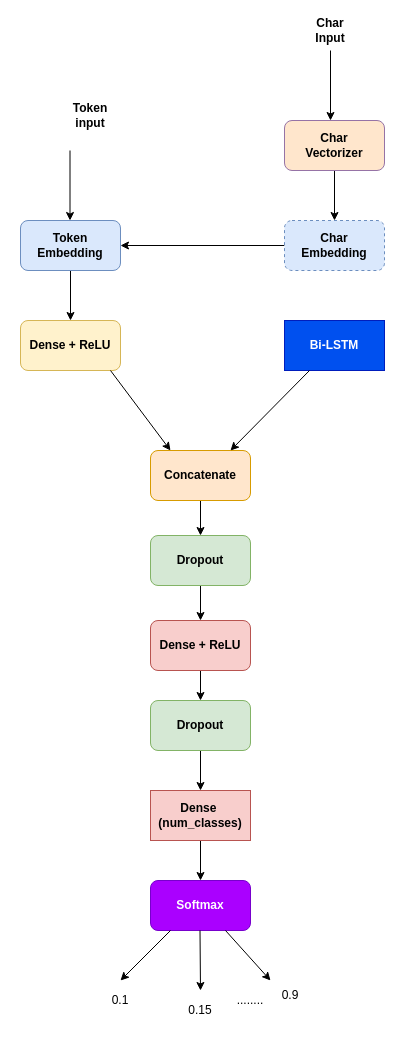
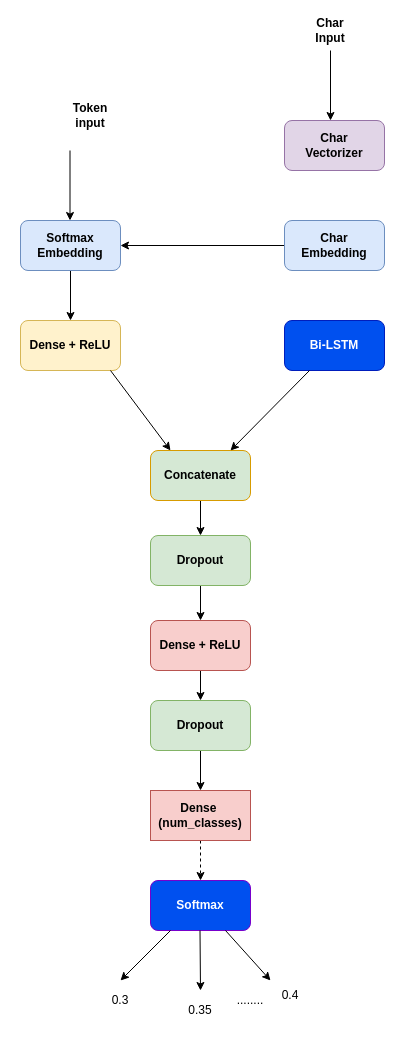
node "Char Vectorizer": fillcolor #ffe6cc -> #e1d5e7
edge "Char Vectorizer" -> "Char Embedding": removed
node "Token Embedding": label "Token Embedding" -> "Softmax Embedding"
node "Char Embedding": style dashed -> solid
node "Bi-LSTM": shape rectangle -> rounded rectangle
node "Concatenate": fillcolor #ffe6cc -> #d5e8d4
edge "Dense (num_classes)" -> "Softmax": style solid -> dashed
node "Softmax": fillcolor #aa00ff -> #0050ef
node "0.9": label "0.9" -> "0.4"
node "0.1": label "0.1" -> "0.3"
node "0.15": label "0.15" -> "0.35"
